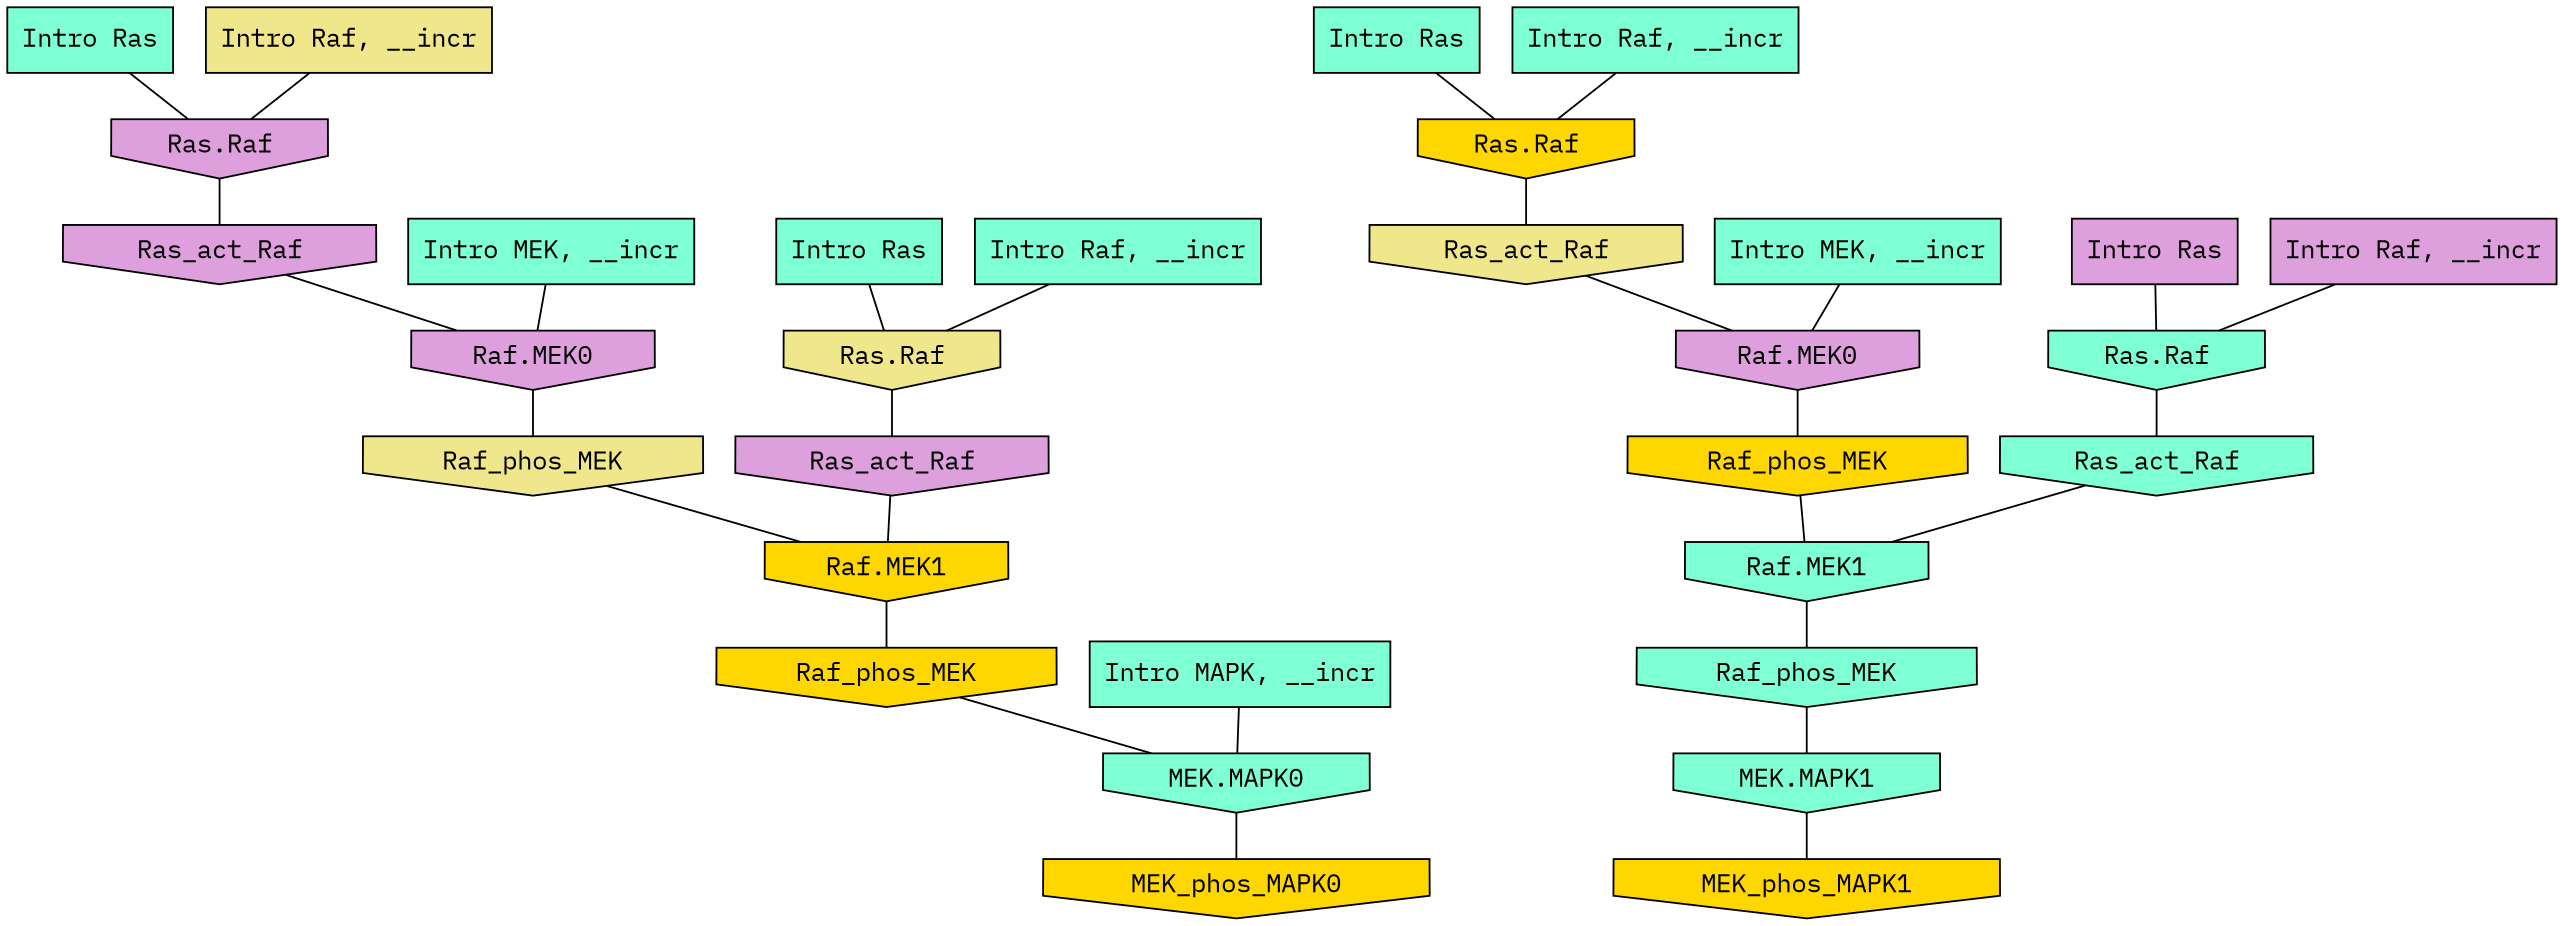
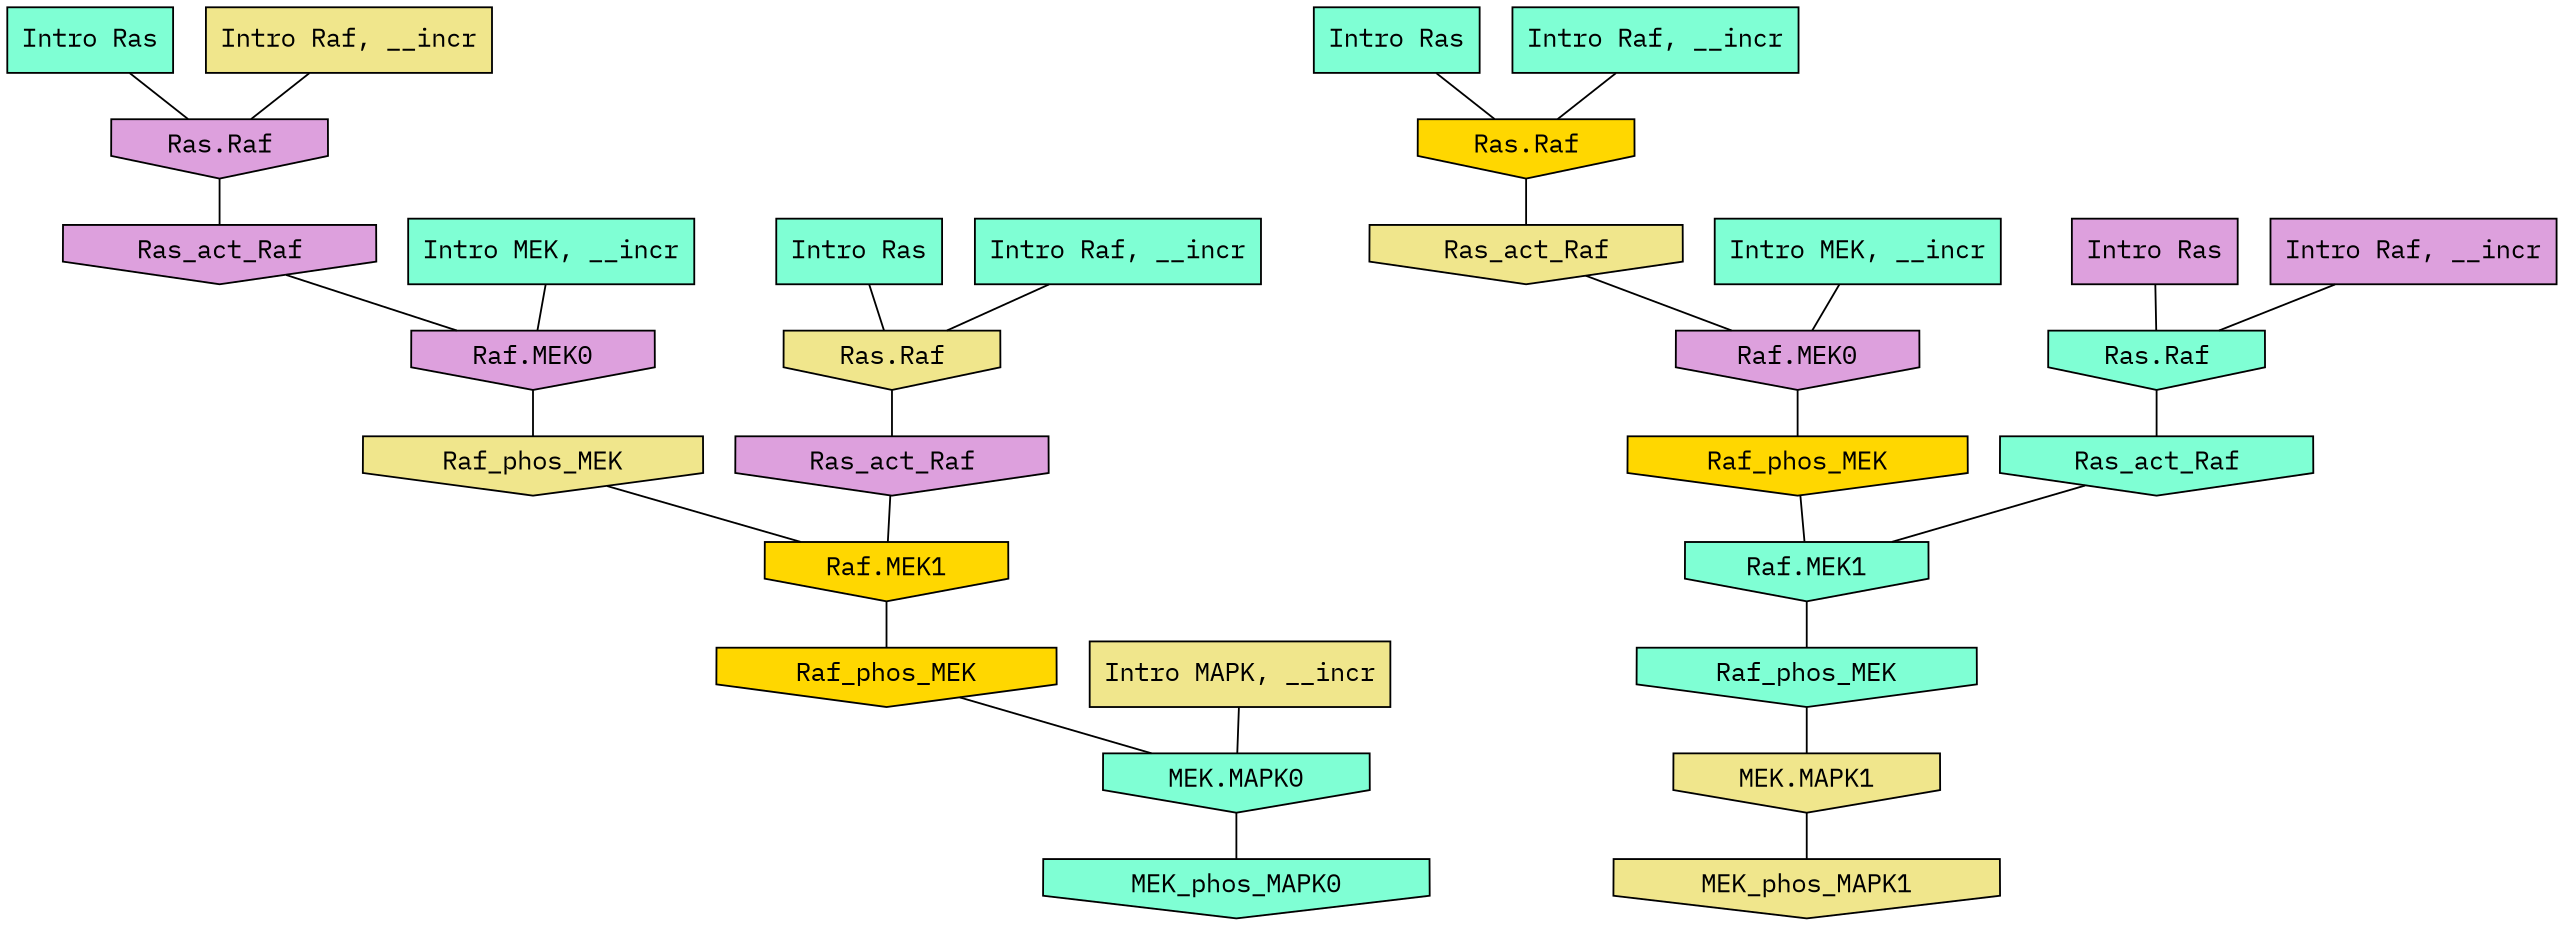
node "Intro MAPK, __incr": fillcolor aquamarine -> khaki
node "MEK.MAPK1": fillcolor aquamarine -> khaki
node "MEK_phos_MAPK0": fillcolor gold -> aquamarine
node "MEK_phos_MAPK1": fillcolor gold -> khaki
